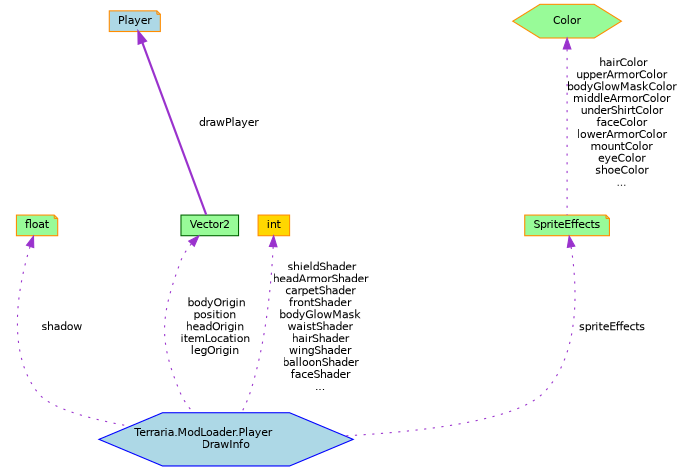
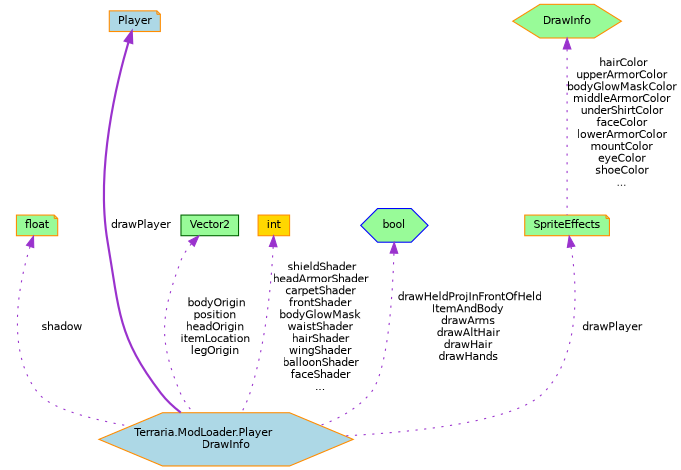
node "Color": label "Color" -> "DrawInfo"
edge "Vector2" -> "Player": now "Terraria.ModLoader.Player DrawInfo" -> "Player"
node "bool": added
edge "Terraria.ModLoader.Player DrawInfo" -> "SpriteEffects": label " spriteEffects" -> " drawPlayer"
node "Terraria.ModLoader.Player DrawInfo": color blue -> darkorange
